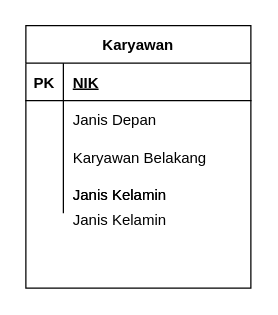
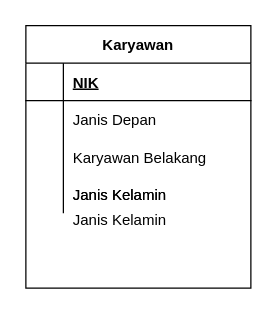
node "PK": removed
